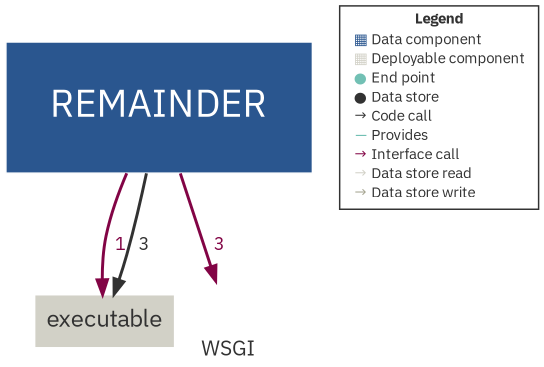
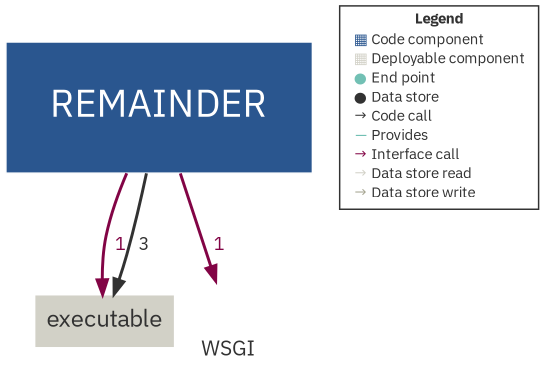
node "Legend": text "Data component" -> "Code component"
edge "REMAINDER" -> "WSGI": label "  3" -> "  1"
